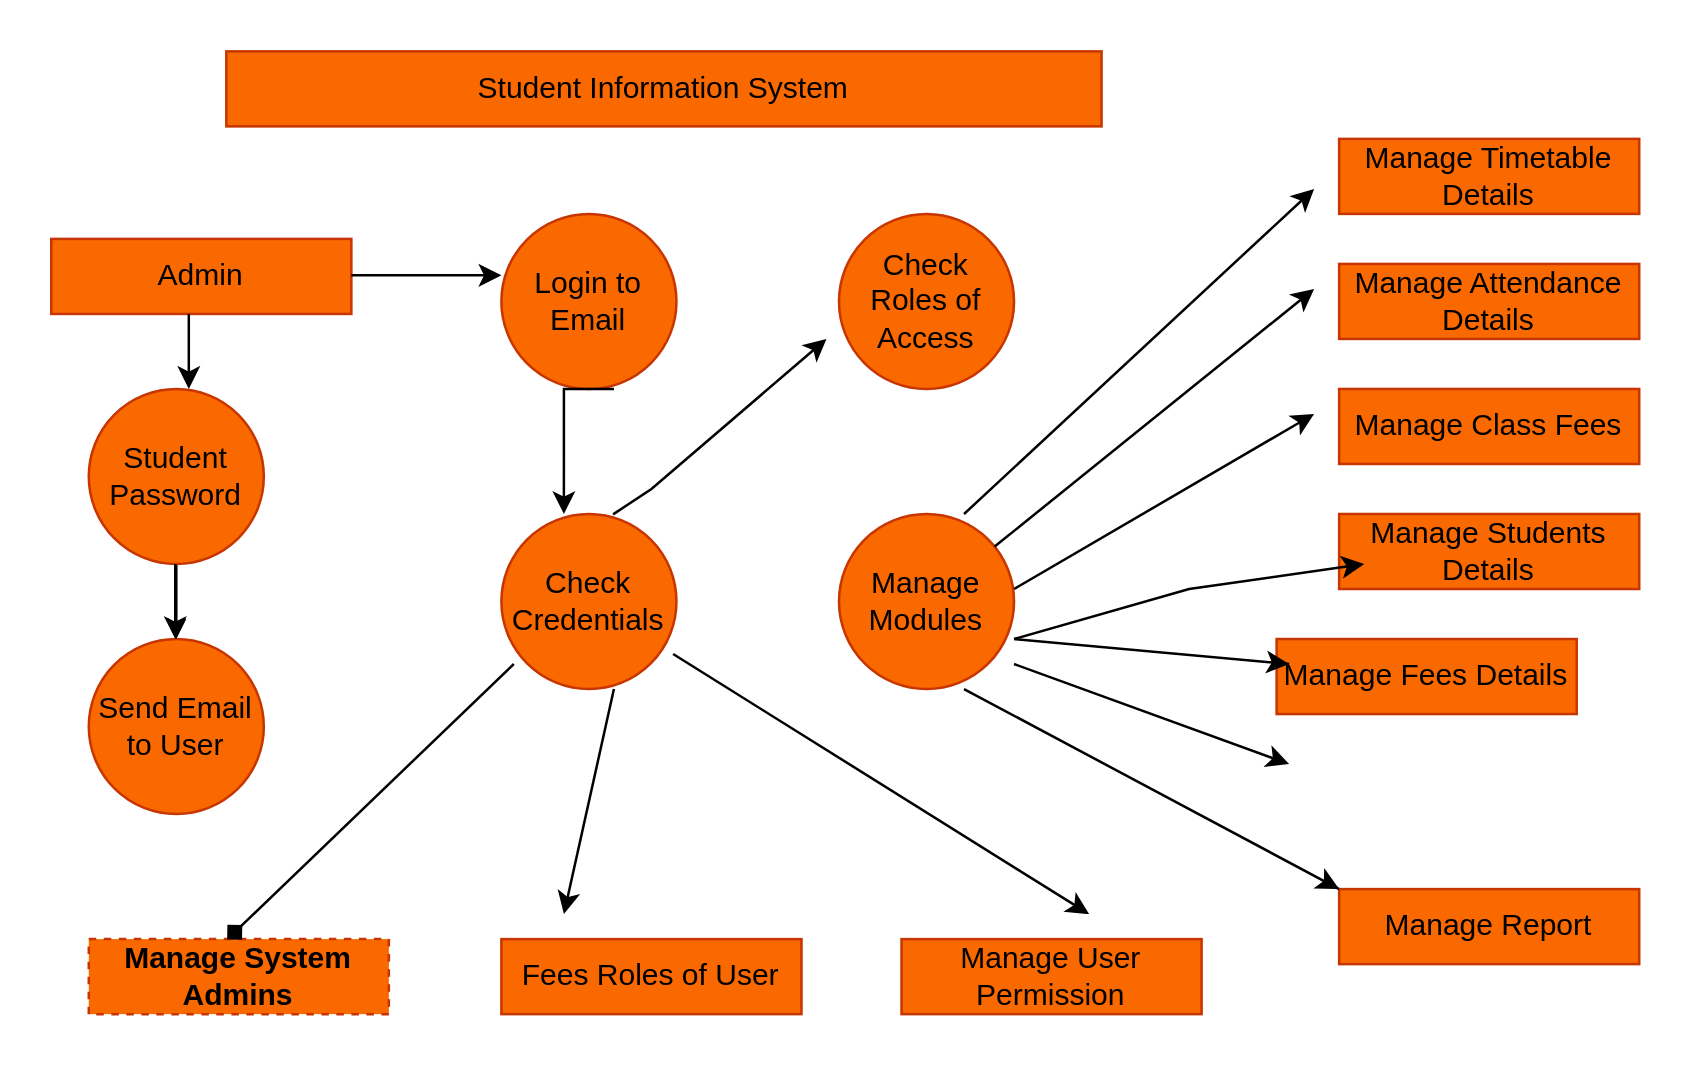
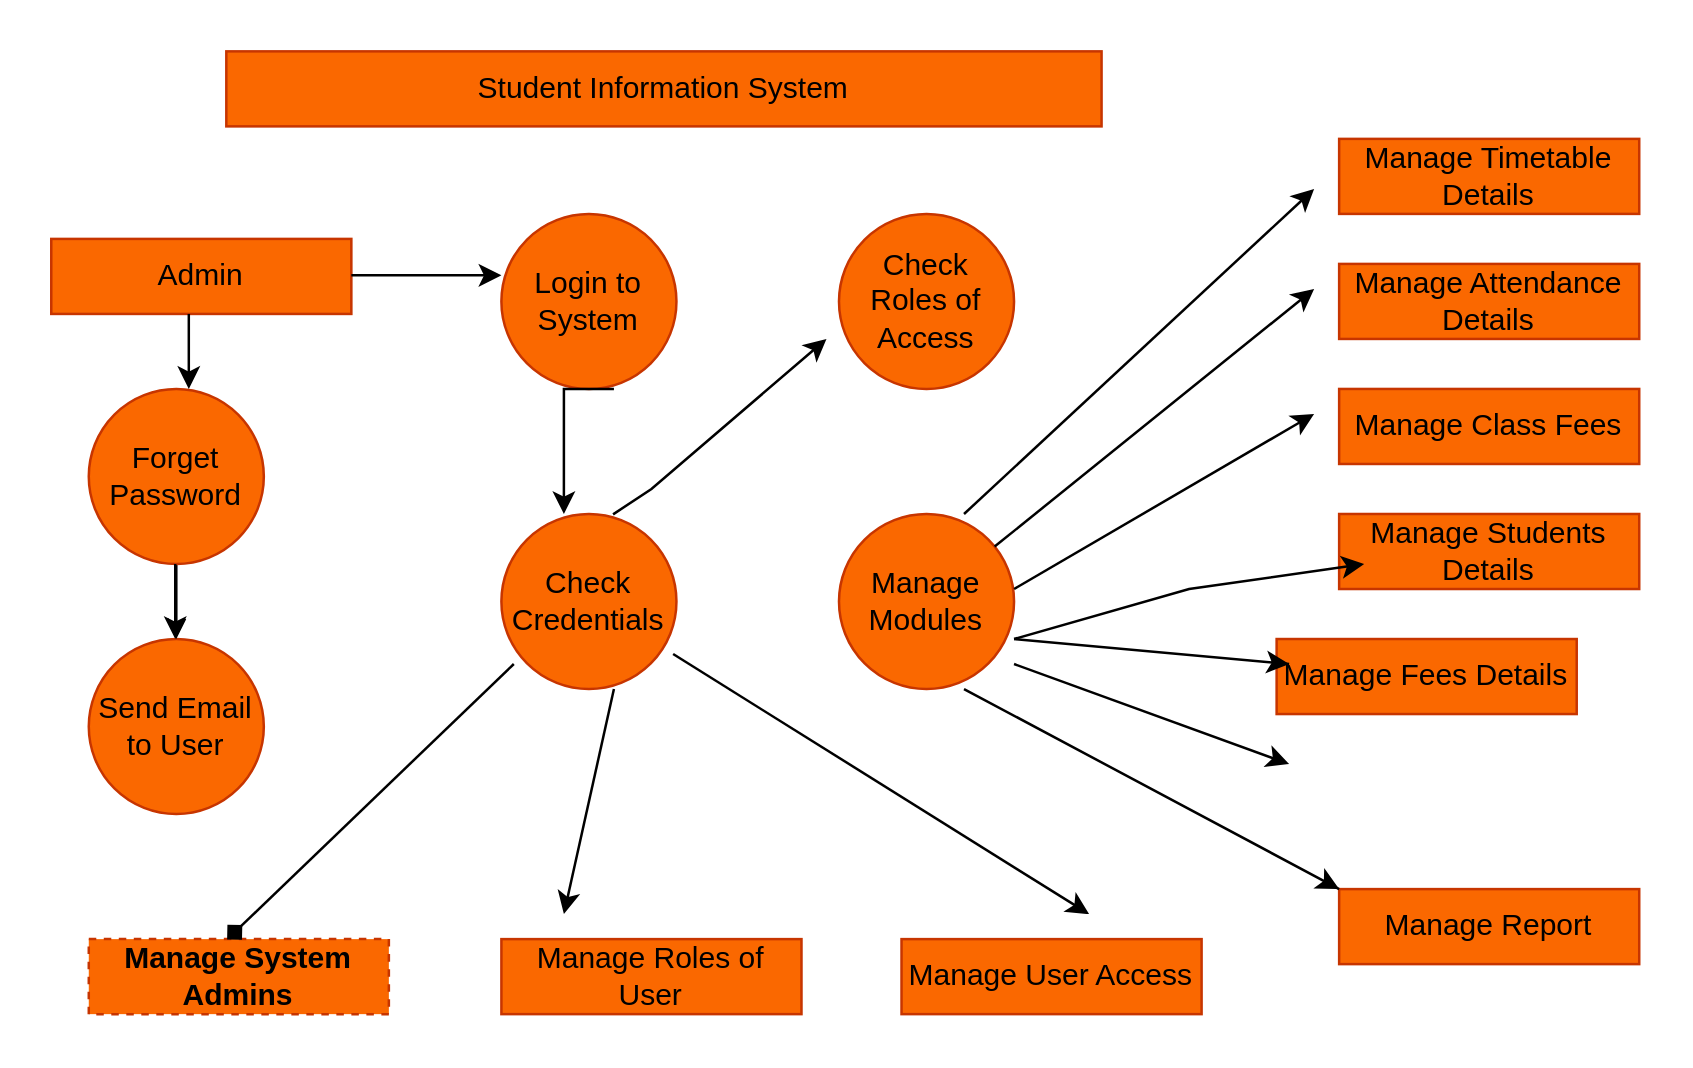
node "Login to Email": label "Login to Email" -> "Login to System"
node "Student Password": label "Student Password" -> "Forget Password"
node "Fees Roles of User": label "Fees Roles of User" -> "Manage Roles of User"
node "Manage User Permission": label "Manage User Permission" -> "Manage User Access"
